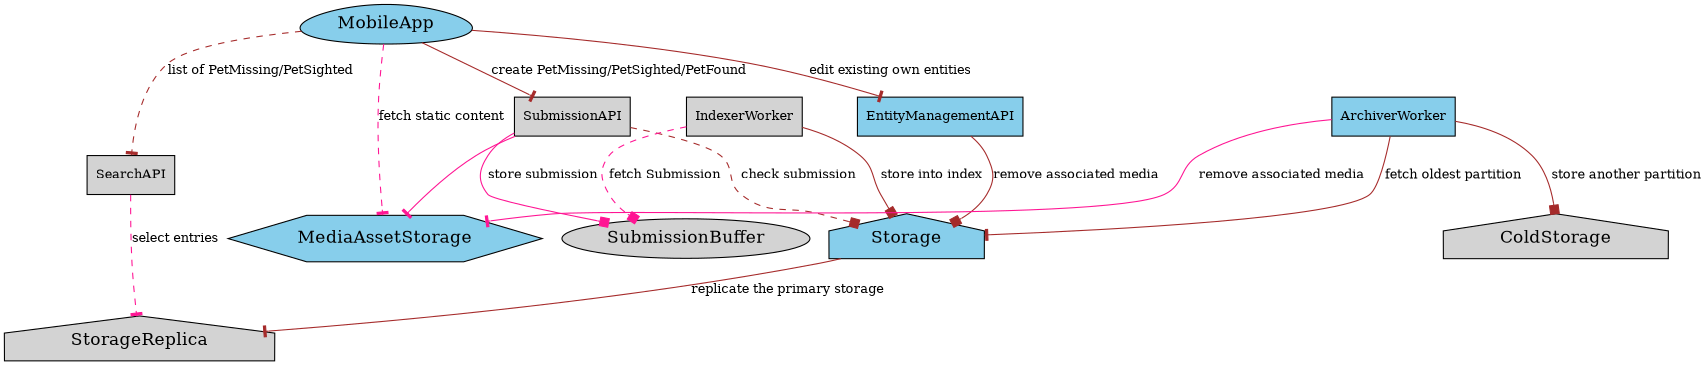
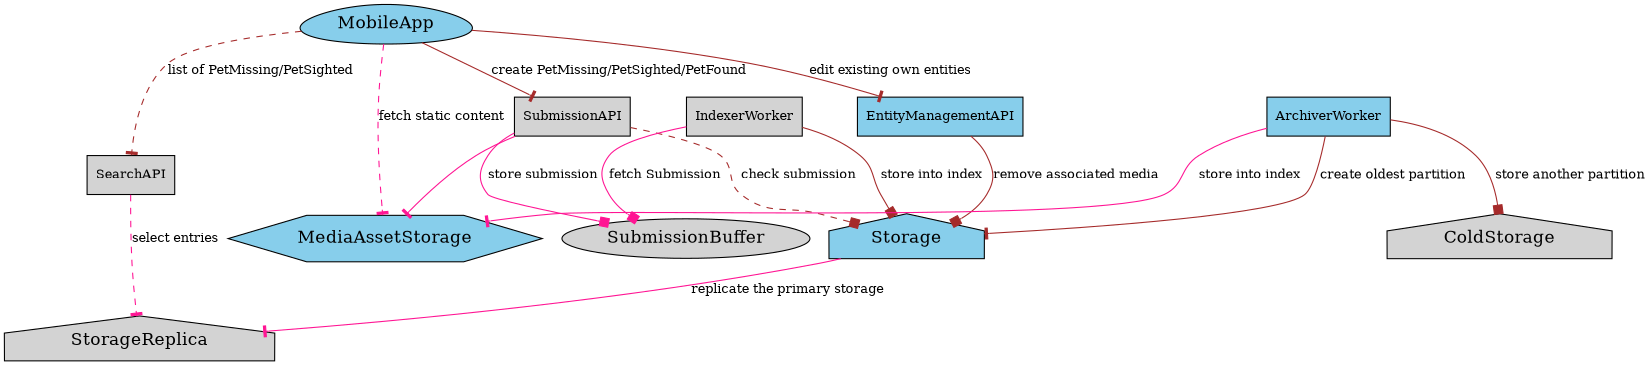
edge "IndexerWorker" -> "SubmissionBuffer": style dashed -> solid
edge "ArchiverWorker" -> "MediaAssetStorage": label "remove associated media" -> "store into index"
edge "ArchiverWorker" -> "Storage": label "fetch oldest partition" -> "create oldest partition"
edge "Storage" -> "StorageReplica": color brown -> deeppink
